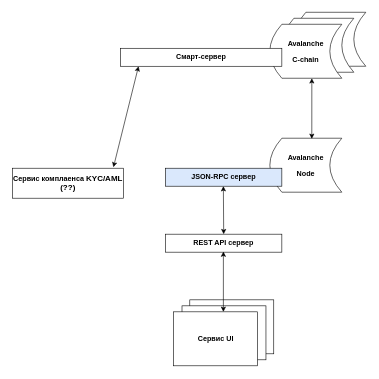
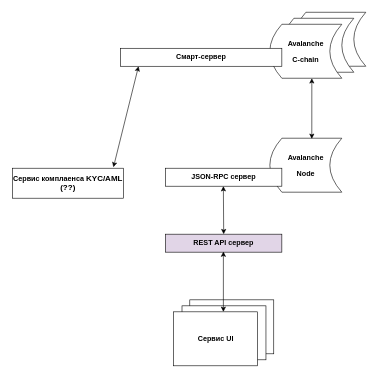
node "JSON-RPC сервер": fillcolor #dae8fc -> #ffffff
node "REST API сервер": fillcolor #ffffff -> #e1d5e7
